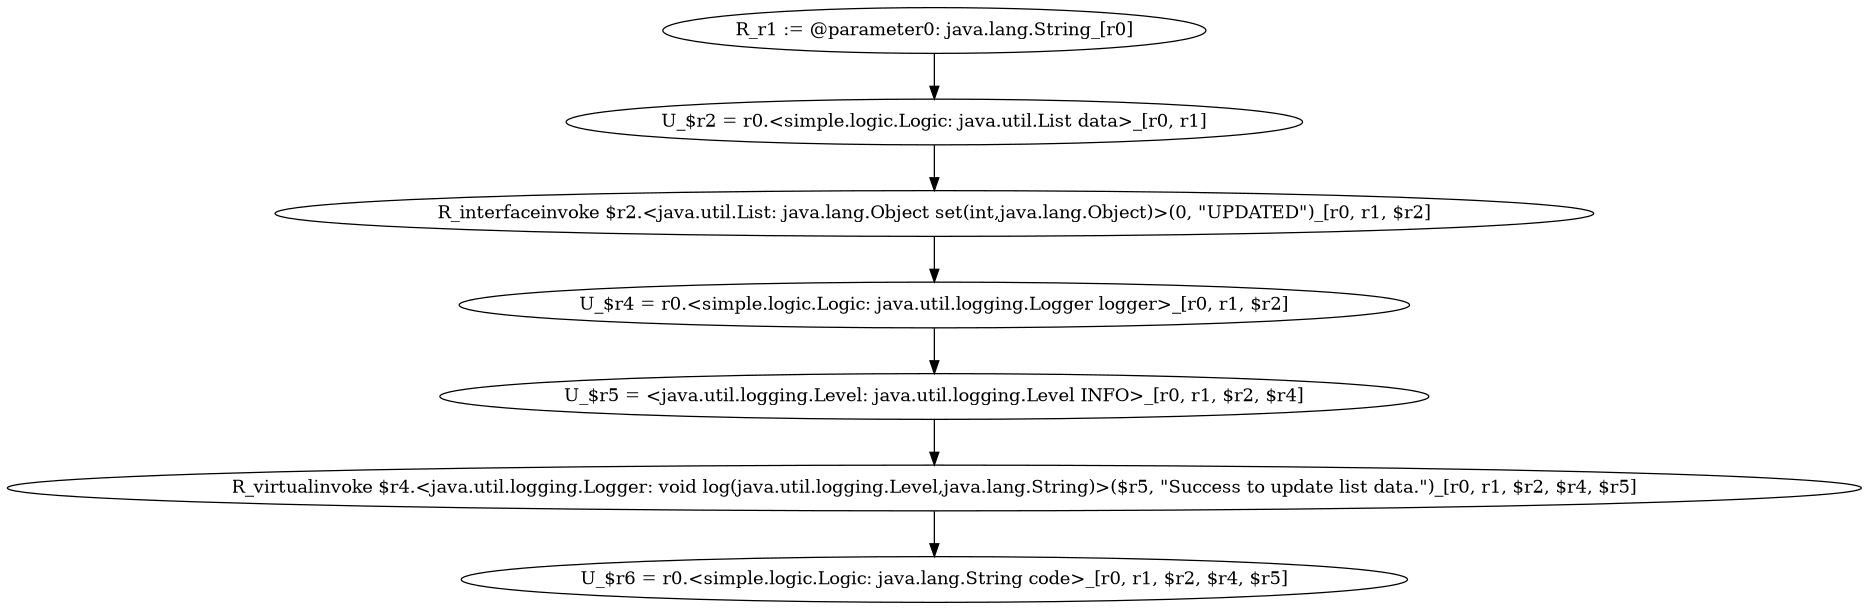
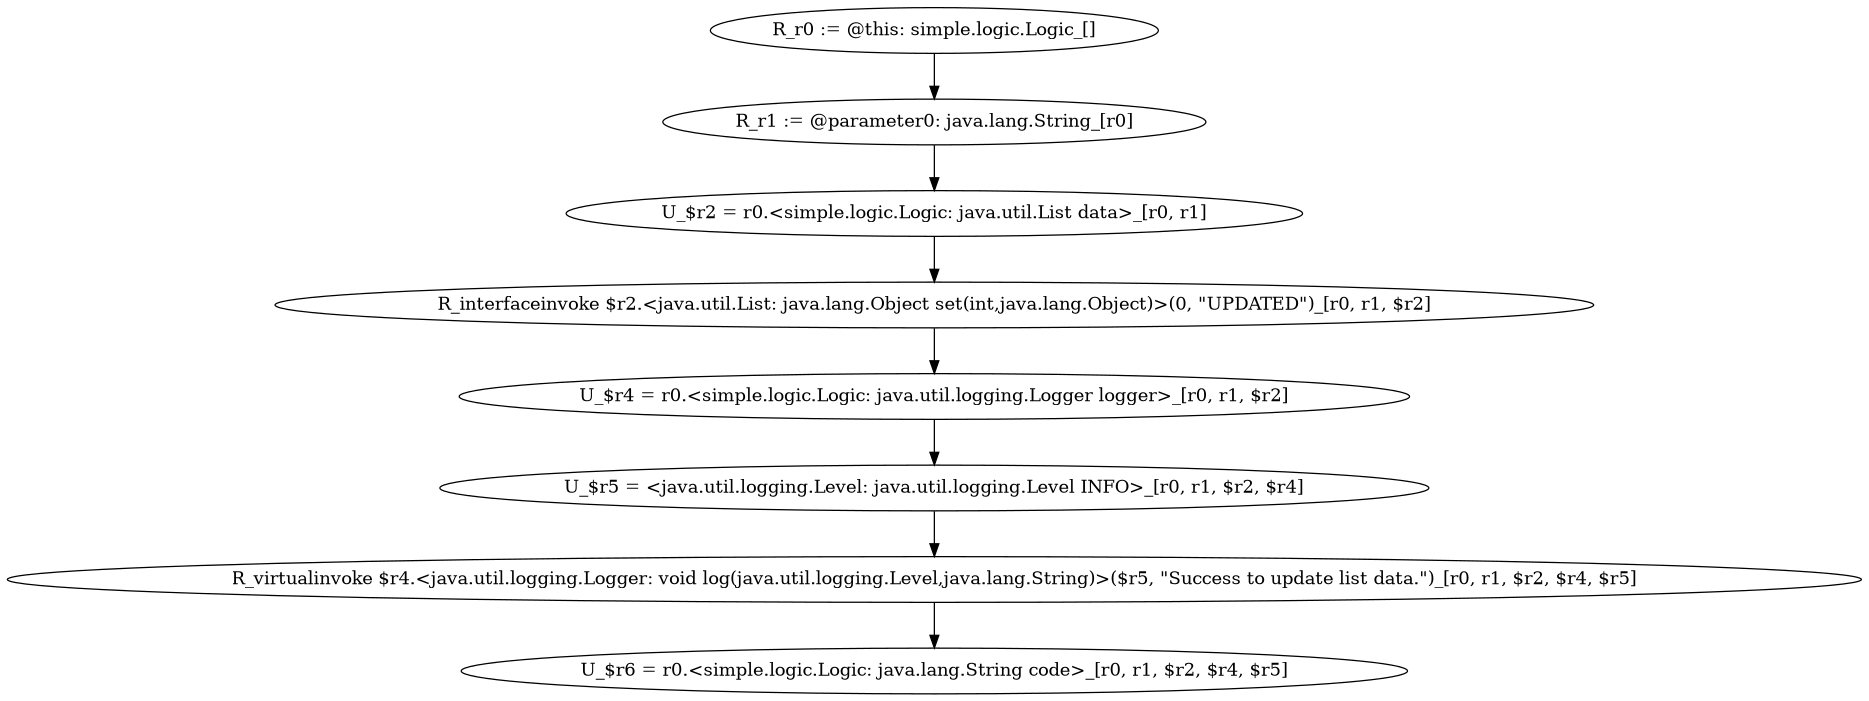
node "R_r0 := @this: simple.logic.Logic_[]": added
